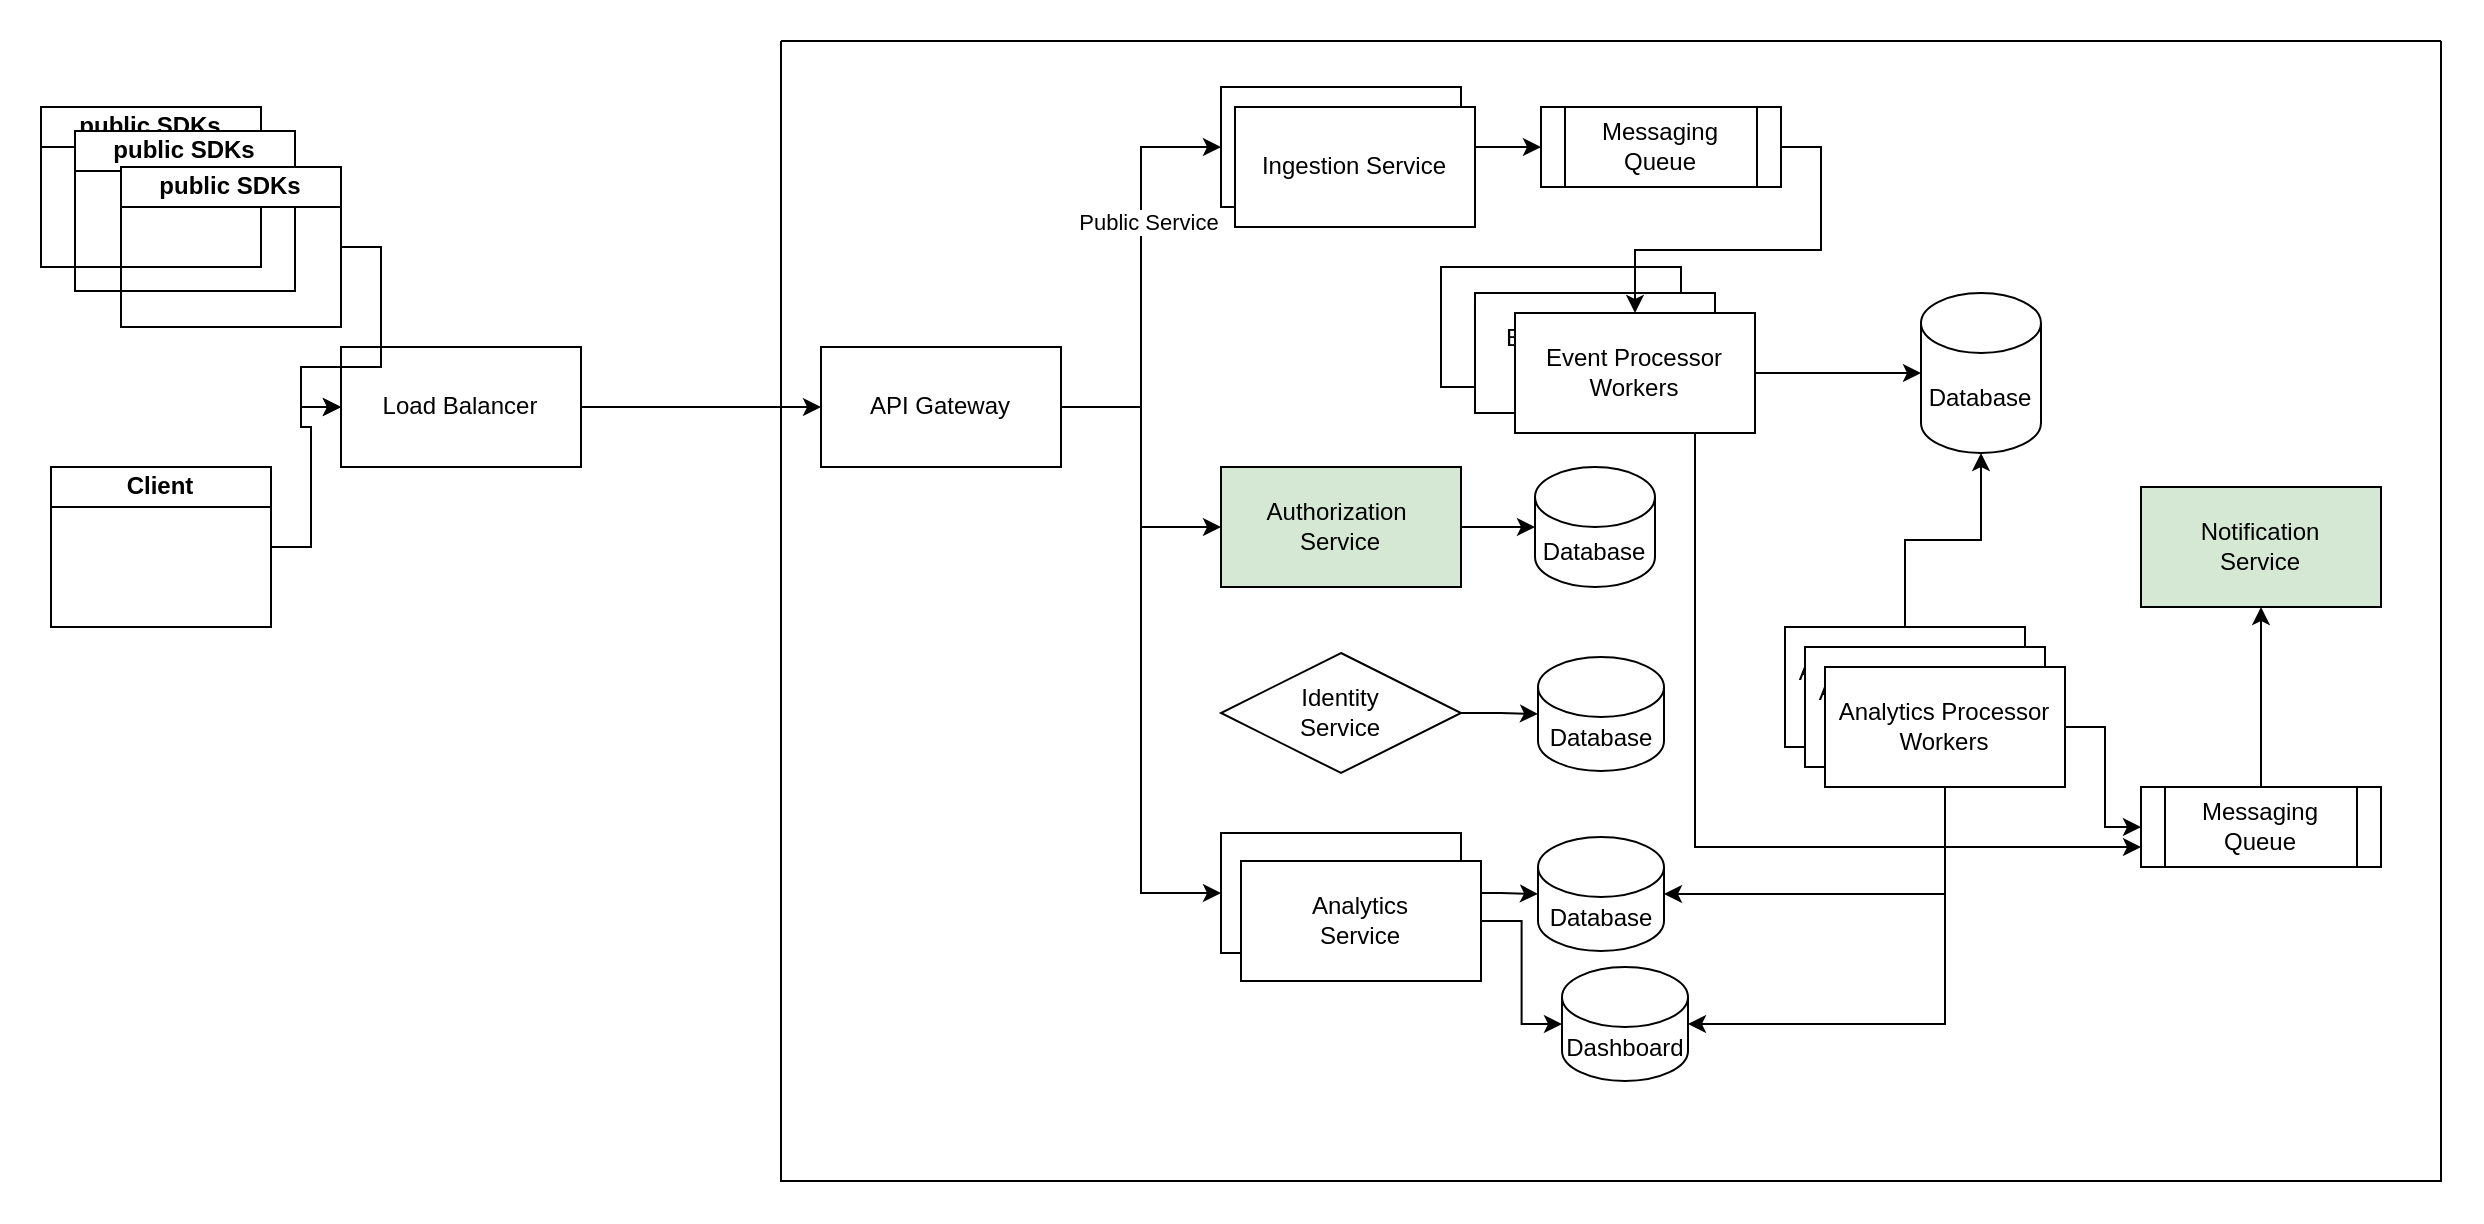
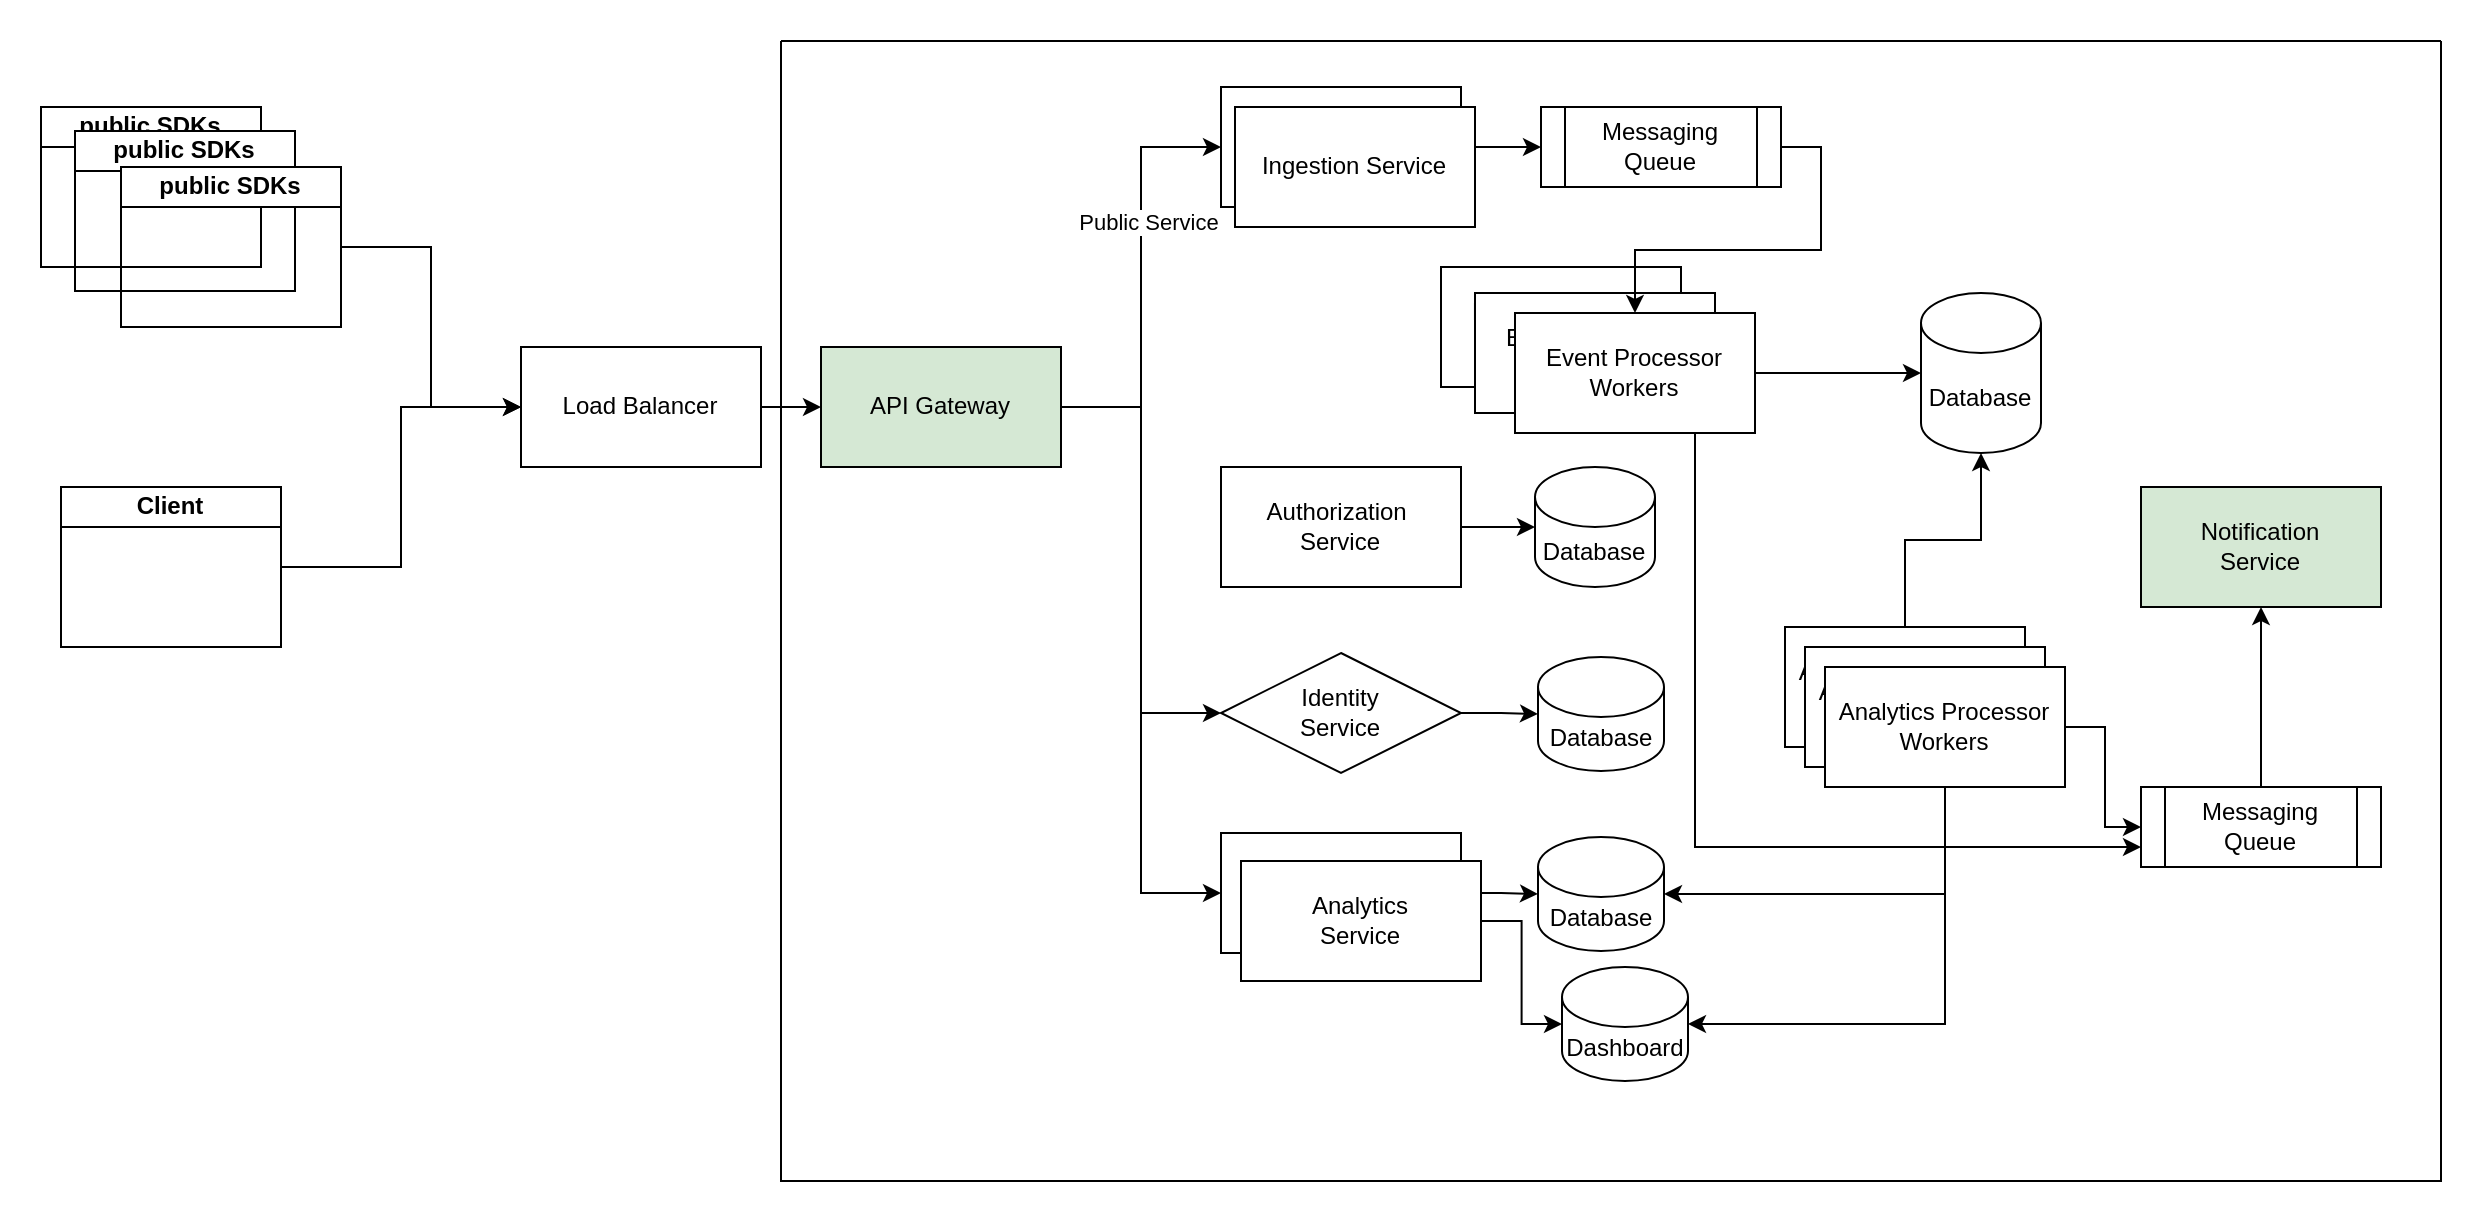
node "Load Balancer": moved (461, 407) -> (641, 407)
node "API Gateway": fillcolor #ffffff -> #d5e8d4
edge "API Gateway" -> "Authorization Service": removed
node "Authorization Service": fillcolor #d5e8d4 -> #ffffff
node "Client": moved (161, 547) -> (171, 567)
edge "API Gateway" -> "Identity Service": added
